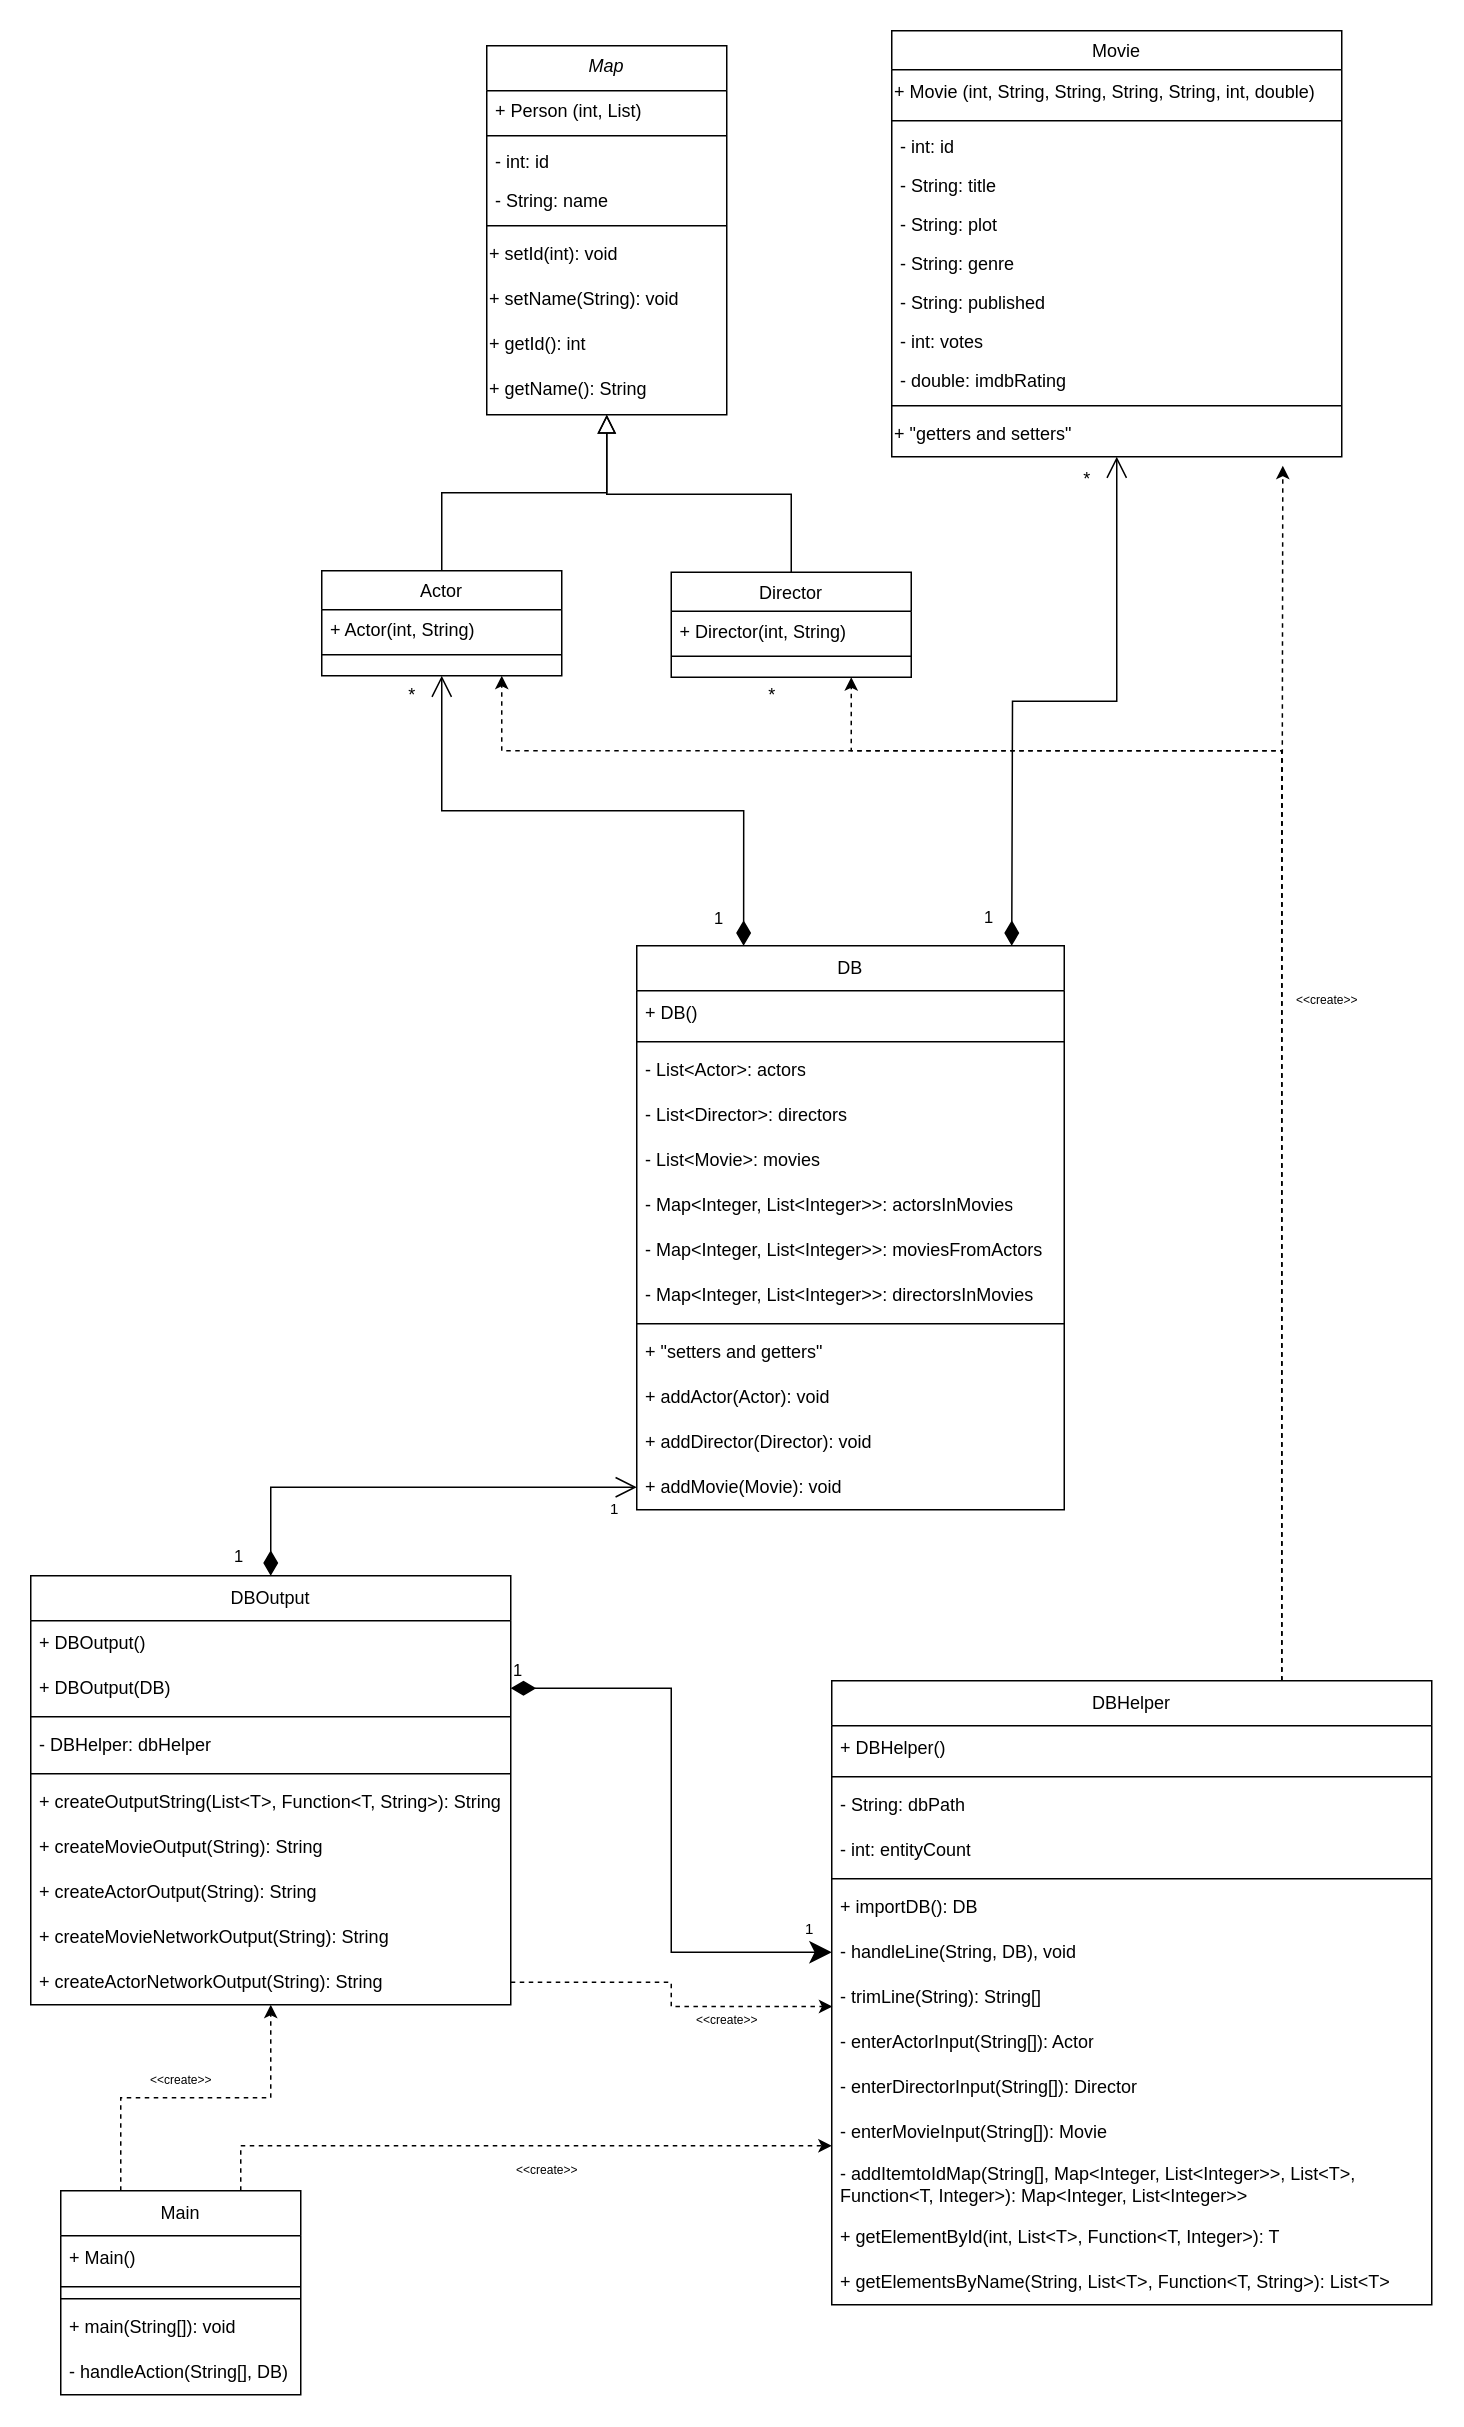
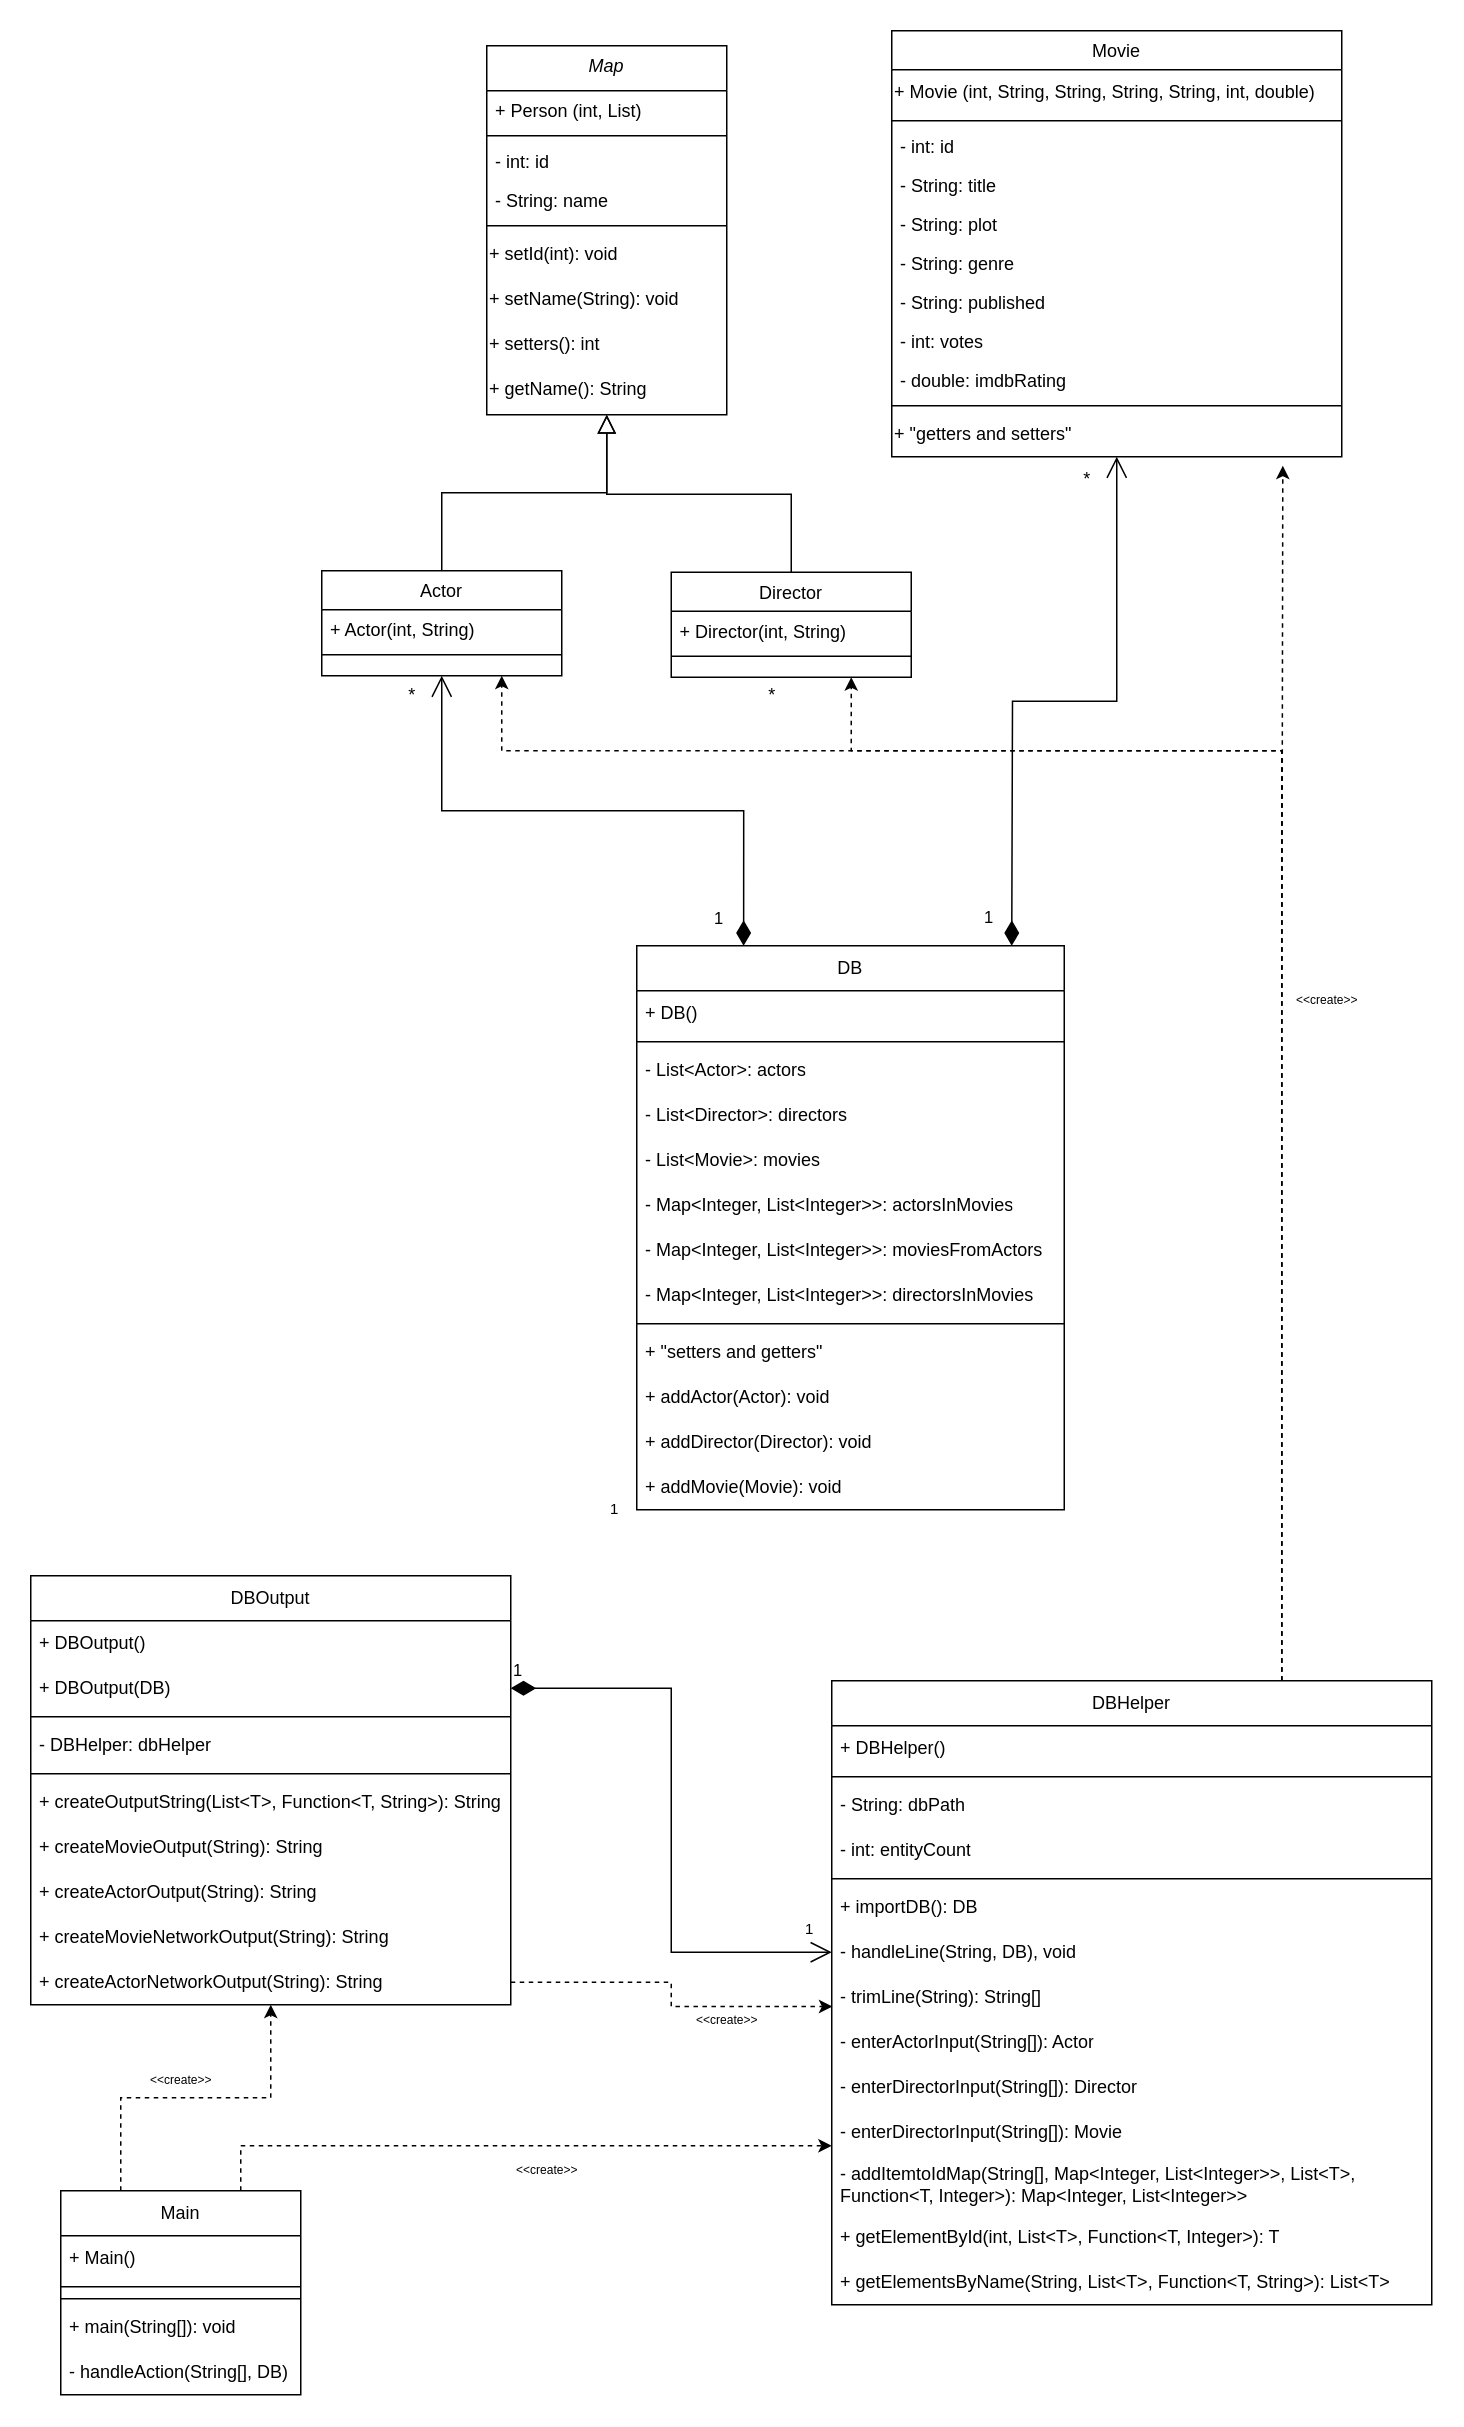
node "+ getId(): int": label "+ getId(): int" -> "+ setters(): int"
edge "+ addMovie(Movie): void" -- "DBOutput": removed, label "1"
edge "+ DBOutput(DB)" -- "- handleLine(String, DB), void": arrowhead classic -> open
node "- enterMovieInput(String[]): Movie": label "- enterMovieInput(String[]): Movie" -> "- enterDirectorInput(String[]): Movie"
